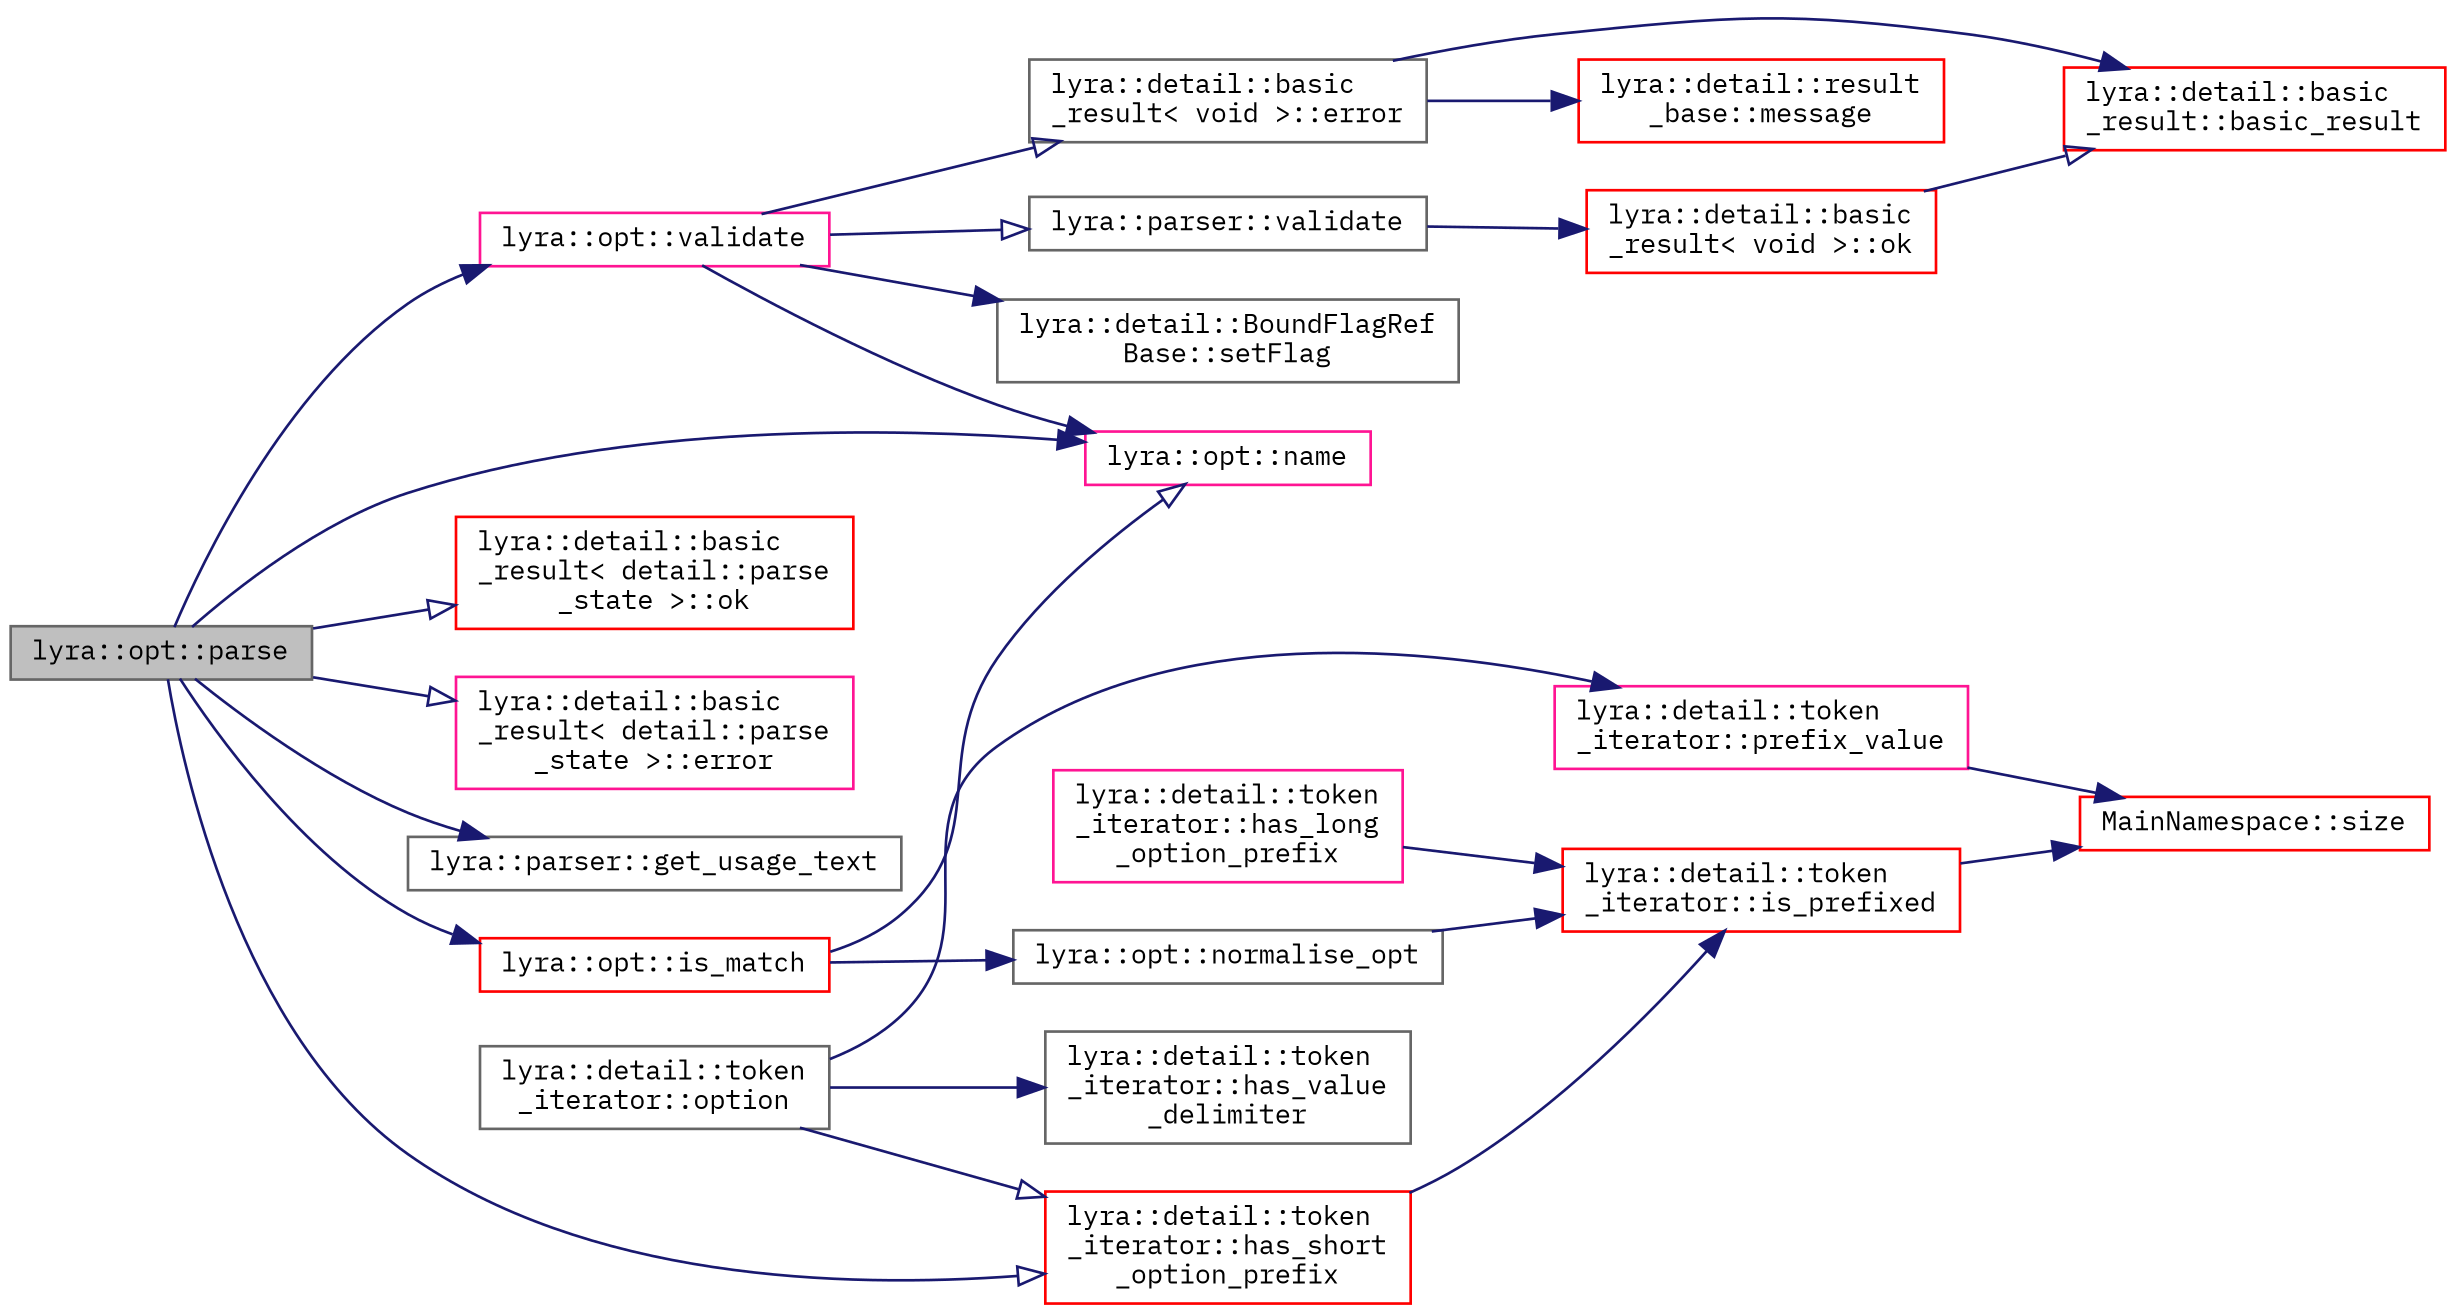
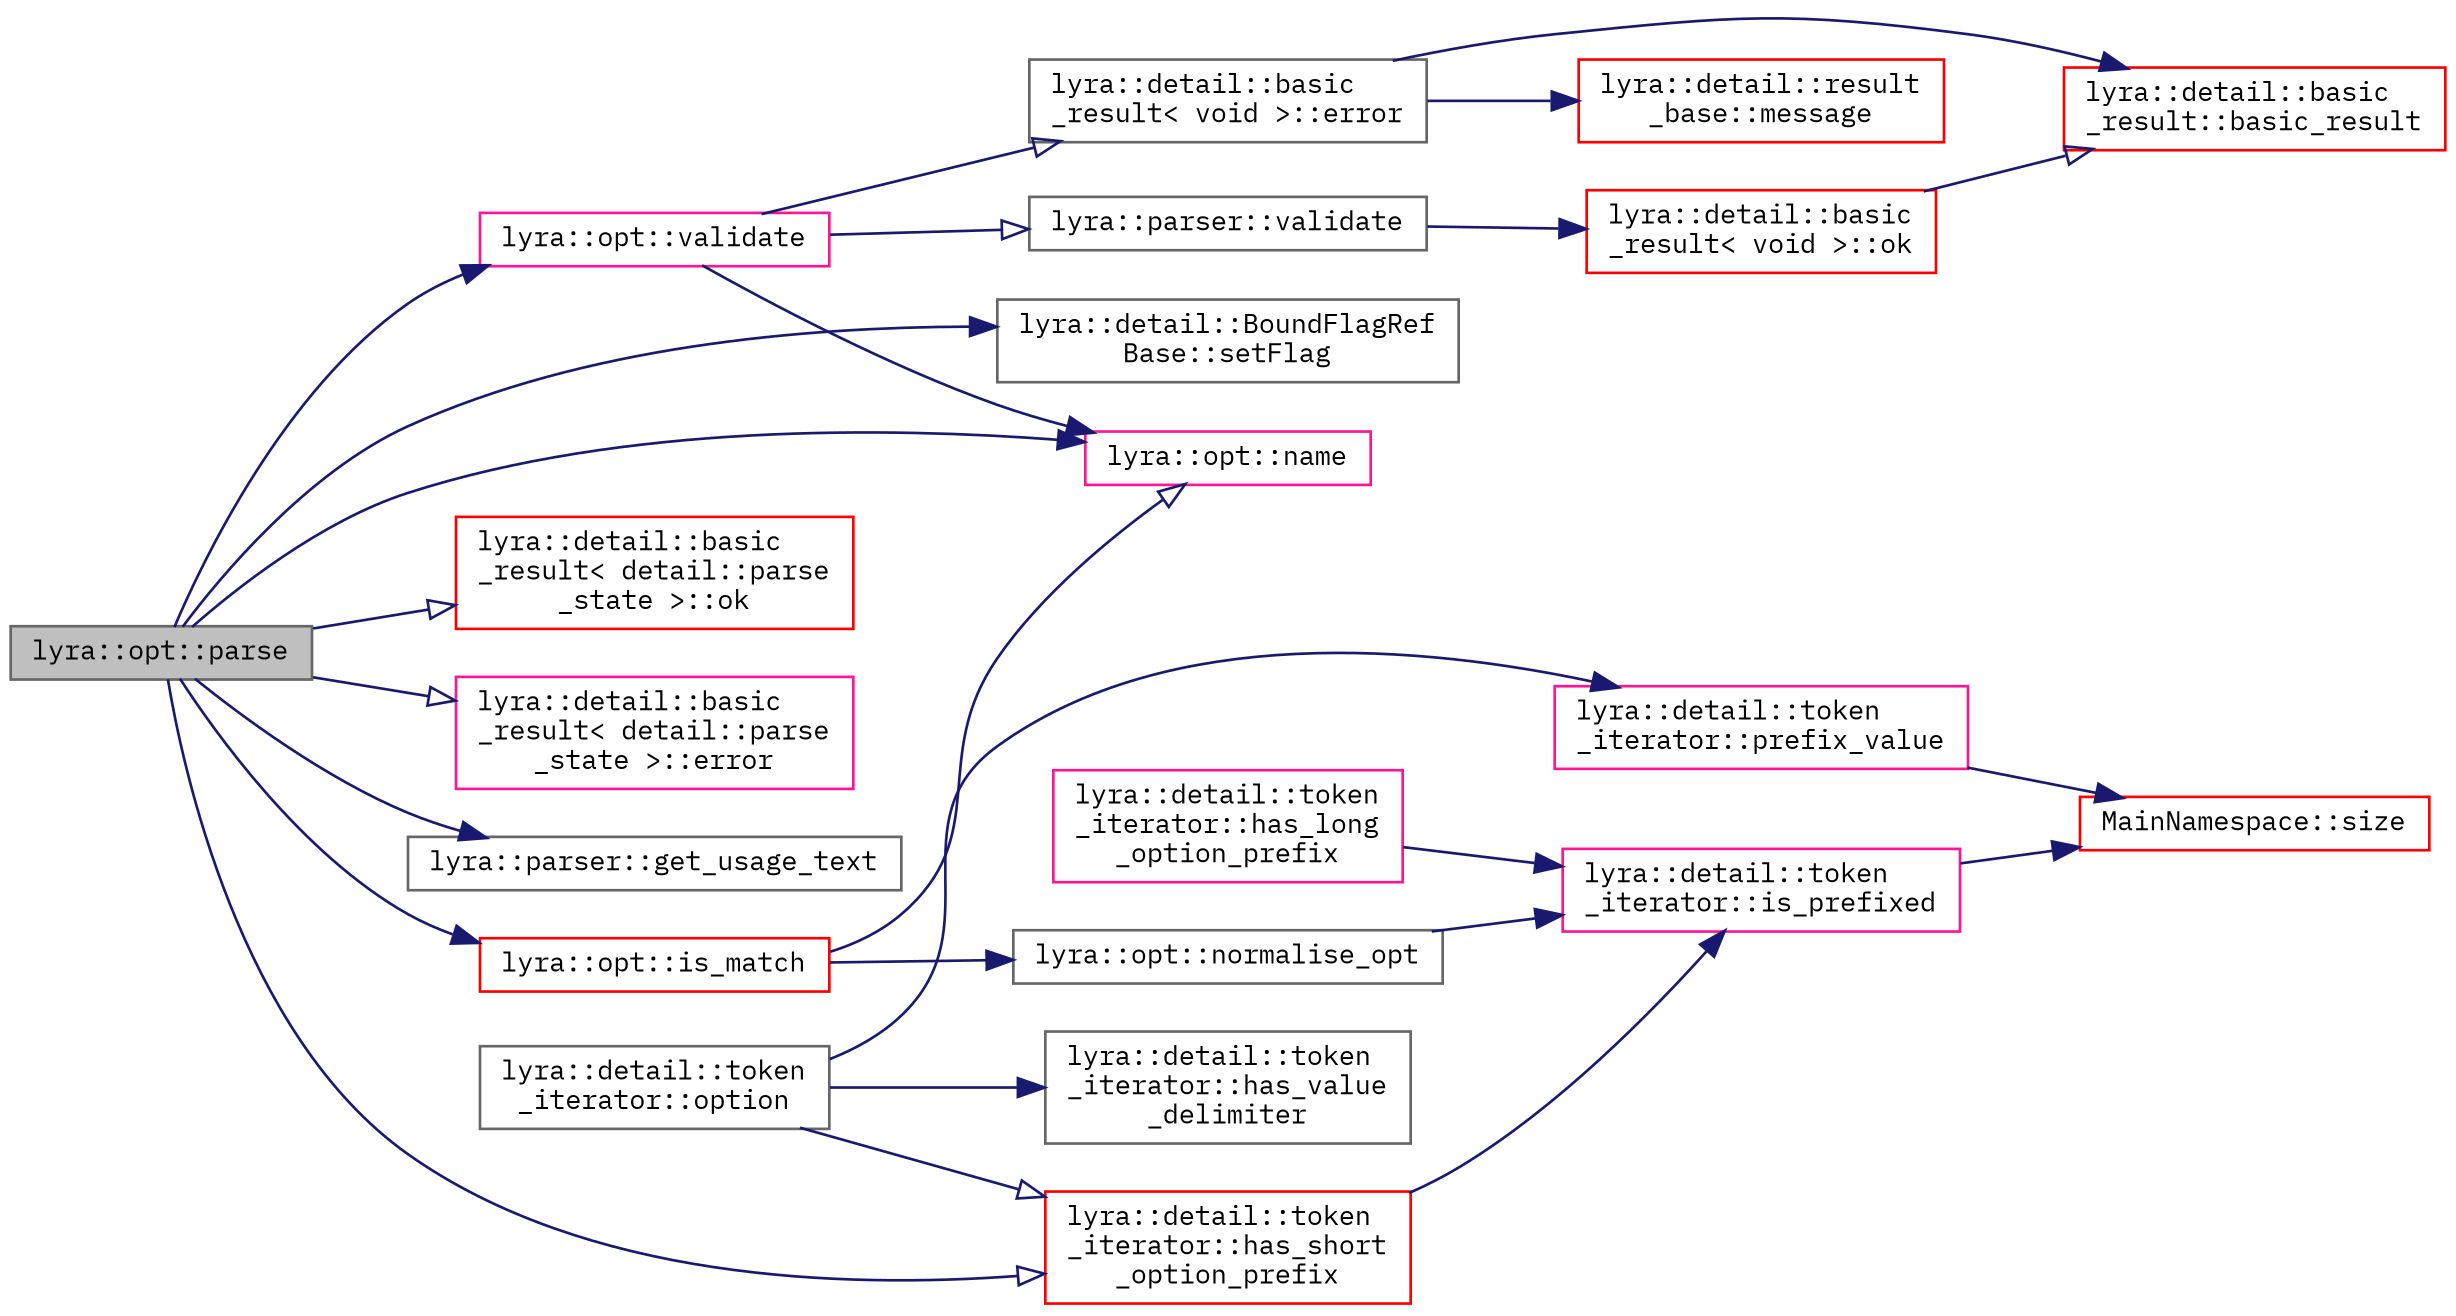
edge "lyra::opt::validate" -> "lyra::detail::BoundFlagRef Base::setFlag": now "lyra::opt::parse" -> "lyra::detail::BoundFlagRef Base::setFlag"
node "lyra::detail::token _iterator::is_prefixed": color red -> deeppink
